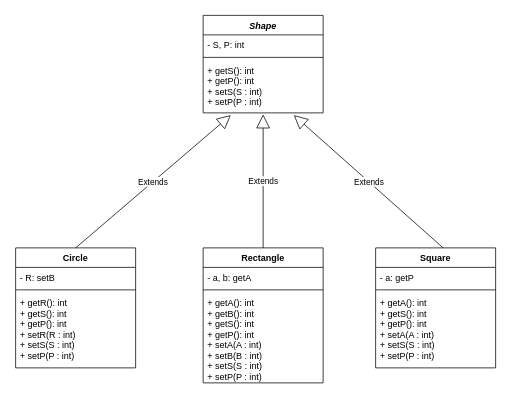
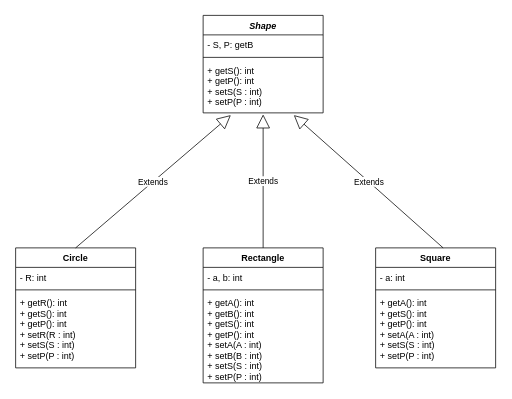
node "- S, P: int": label "- S, P: int" -> "- S, P: getB"
node "- R: setB": label "- R: setB" -> "- R: int"
node "- a, b: getA": label "- a, b: getA" -> "- a, b: int"
node "- a: getP": label "- a: getP" -> "- a: int"
